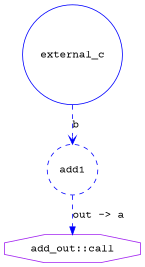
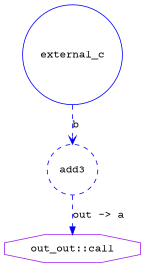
node "add1": label "add1" -> "add3"
node "add_out::call": label "add_out::call" -> "out_out::call"
